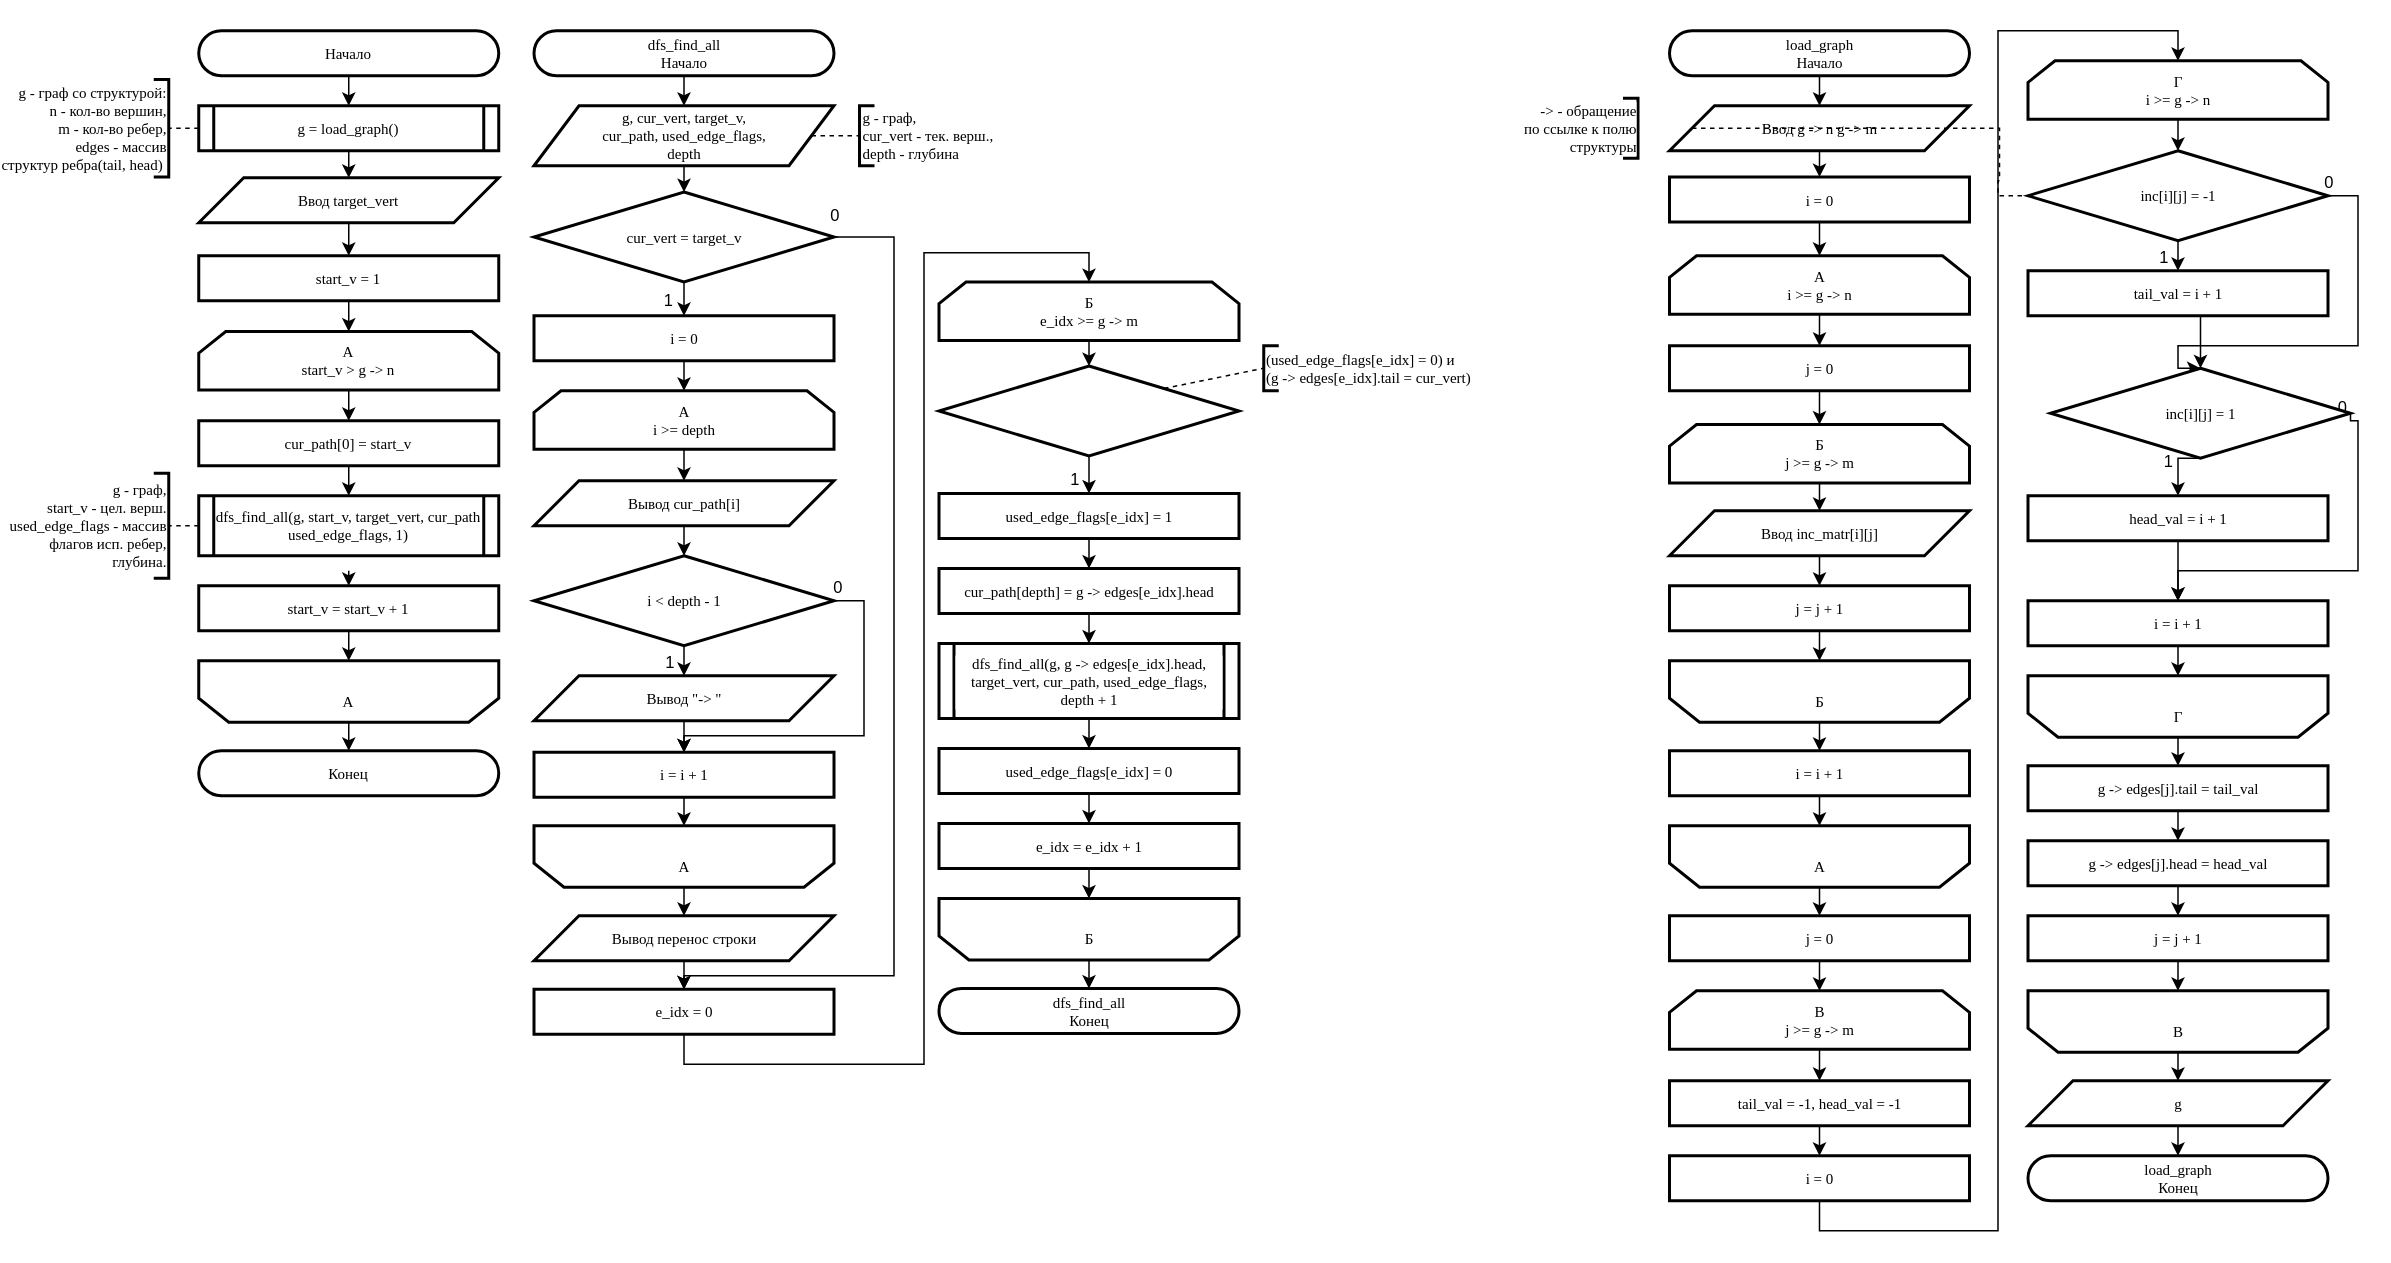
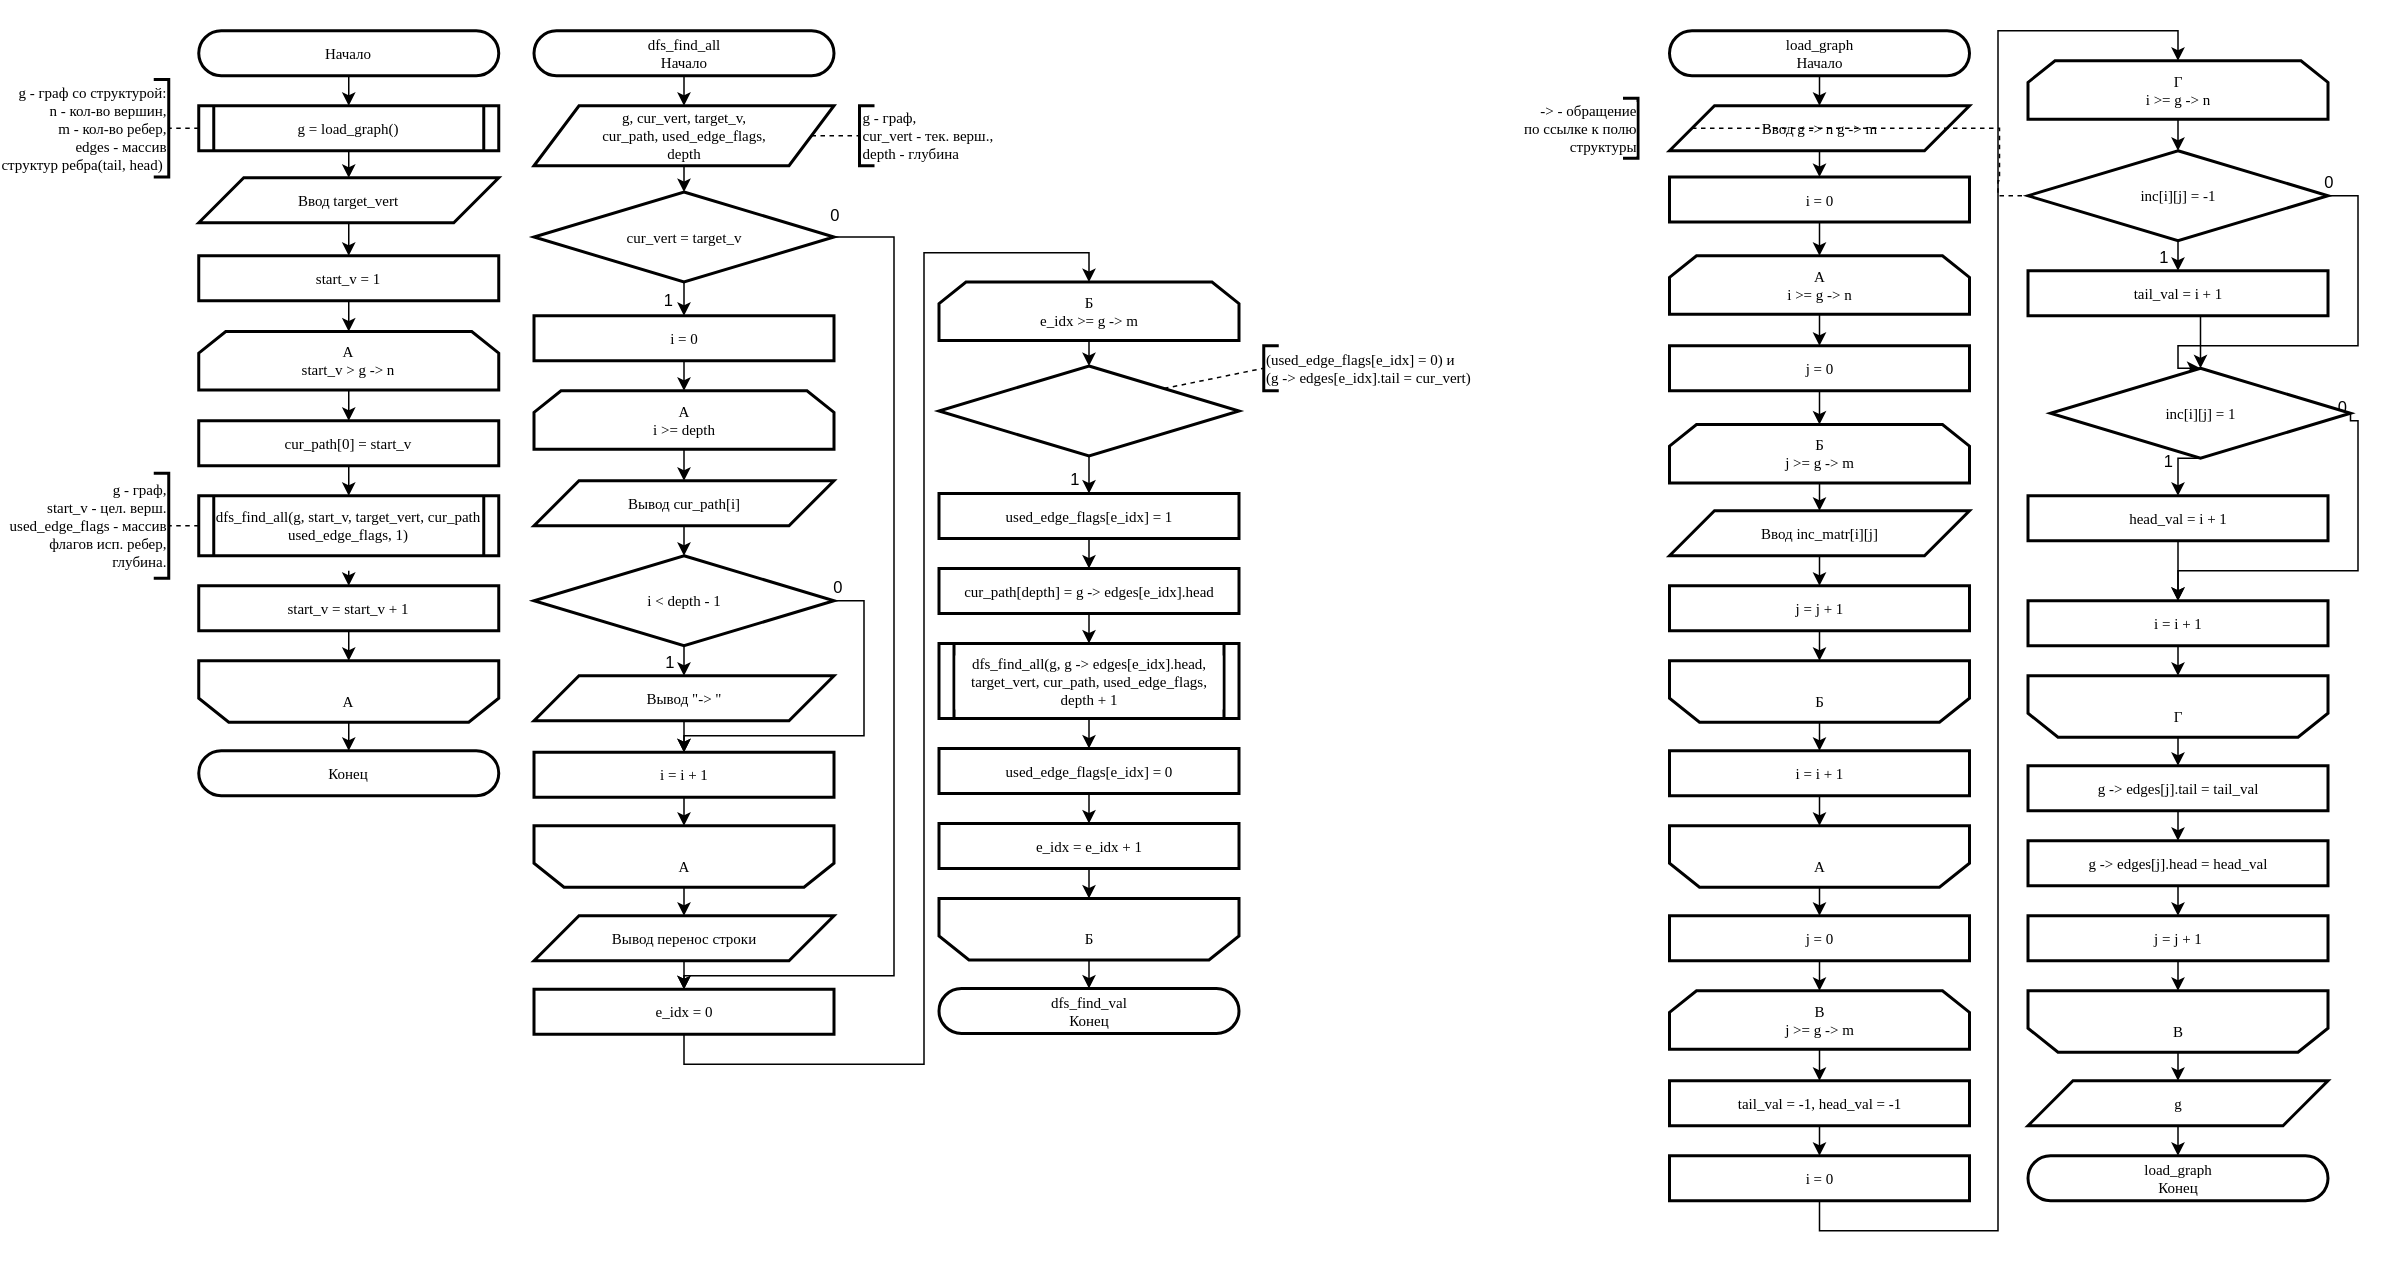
node "dfs_find_all Конец": label "dfs_find_all Конец" -> "dfs_find_val Конец"
